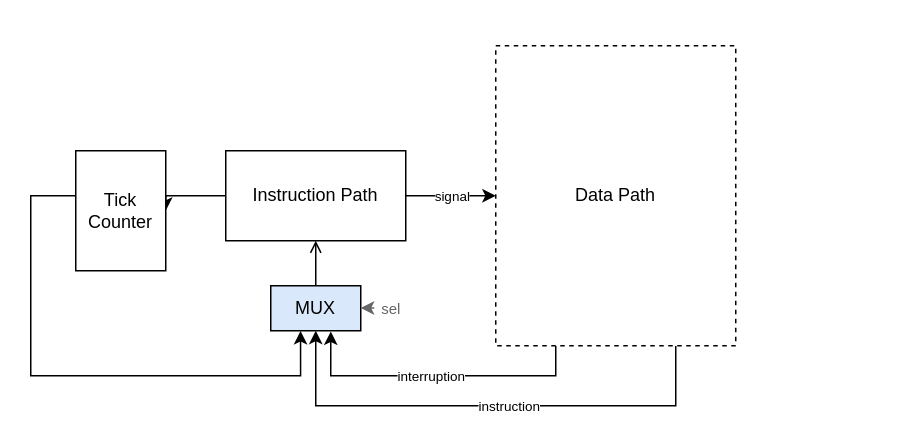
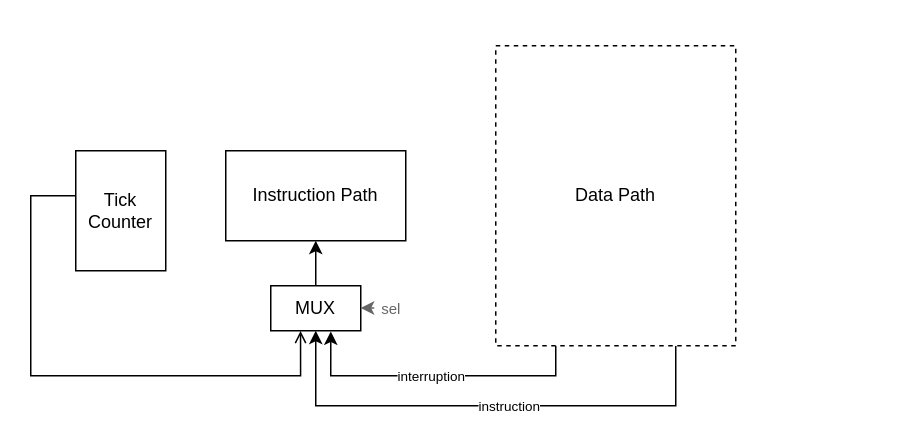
edge "Instruction Path" -> "Tick Сounter": removed
edge "Instruction Path" -> "Data Path": removed, label "signal"
edge "MUX" -> "Instruction Path": arrowhead open -> classic
node "MUX": fillcolor #dae8fc -> #ffffff
edge "Tick Сounter" -> "MUX": arrowhead classic -> open
